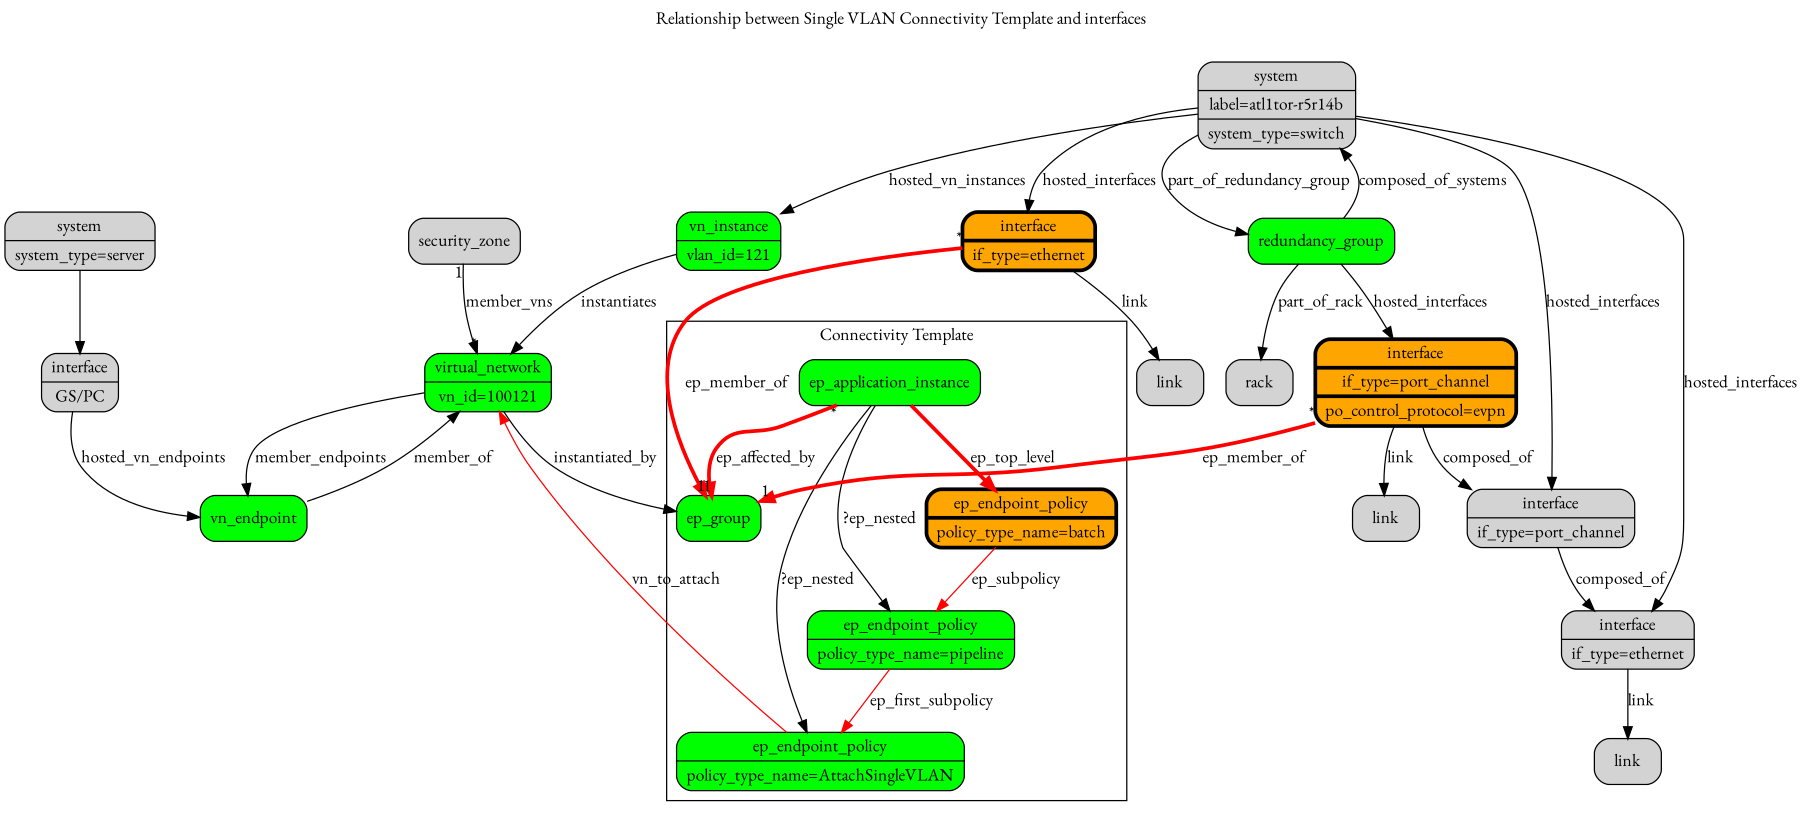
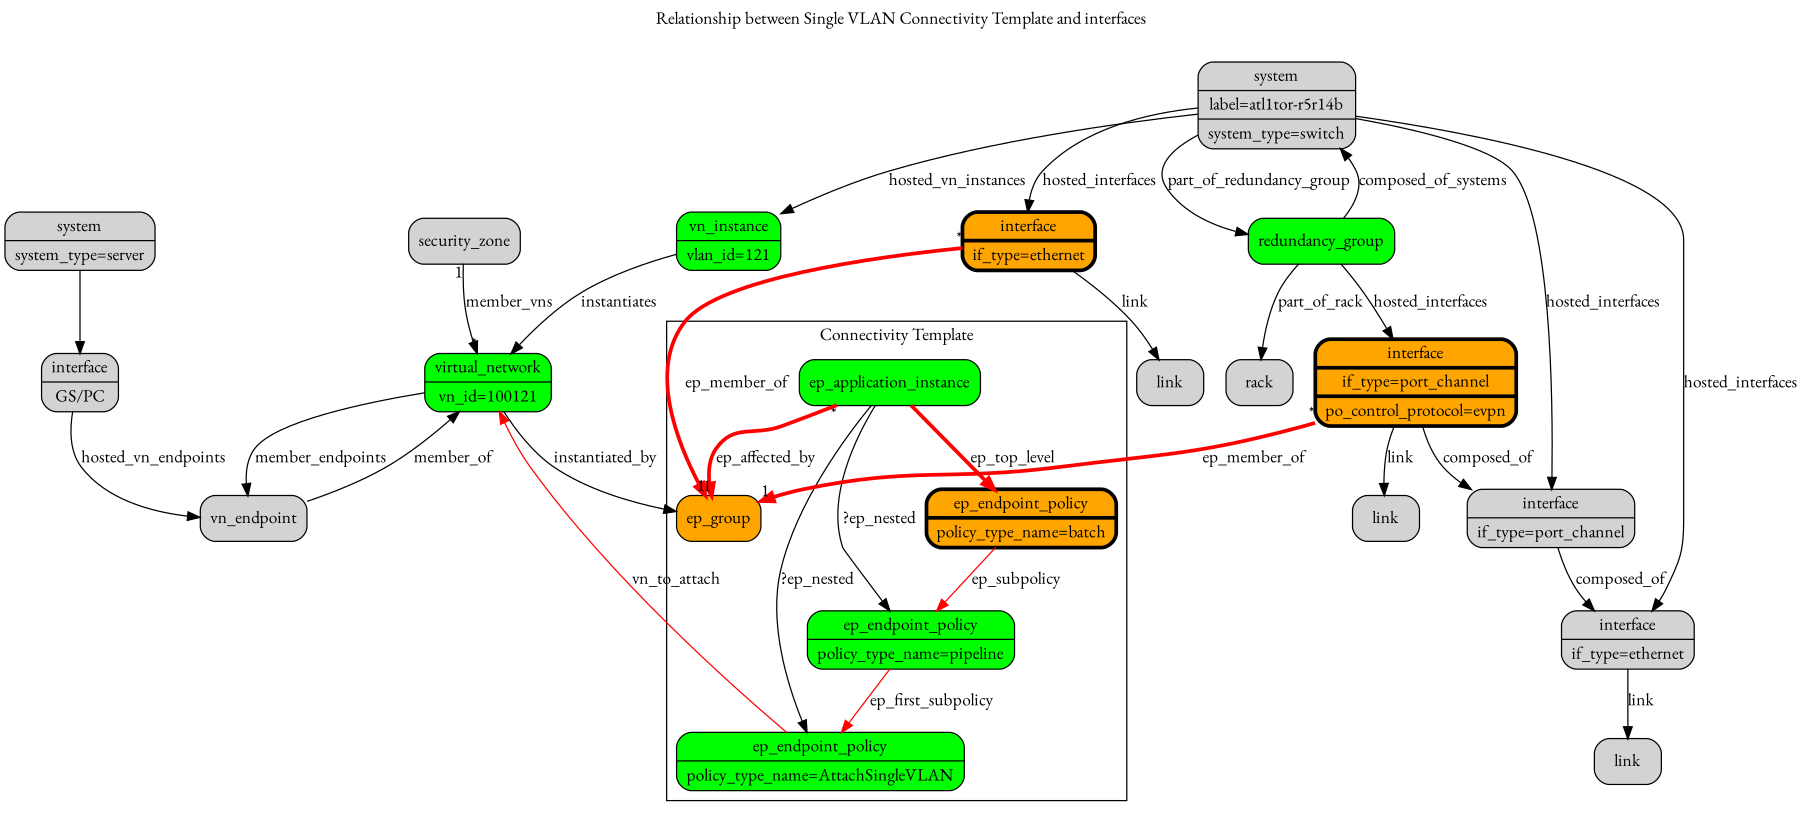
node "vn_endpoint": fillcolor green -> lightgrey
node "ep_group": fillcolor green -> orange
